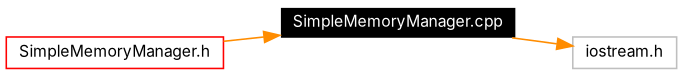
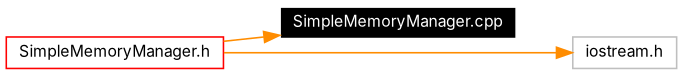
edge "SimpleMemoryManager.cpp" -> "iostream.h": now "SimpleMemoryManager.h" -> "iostream.h"
